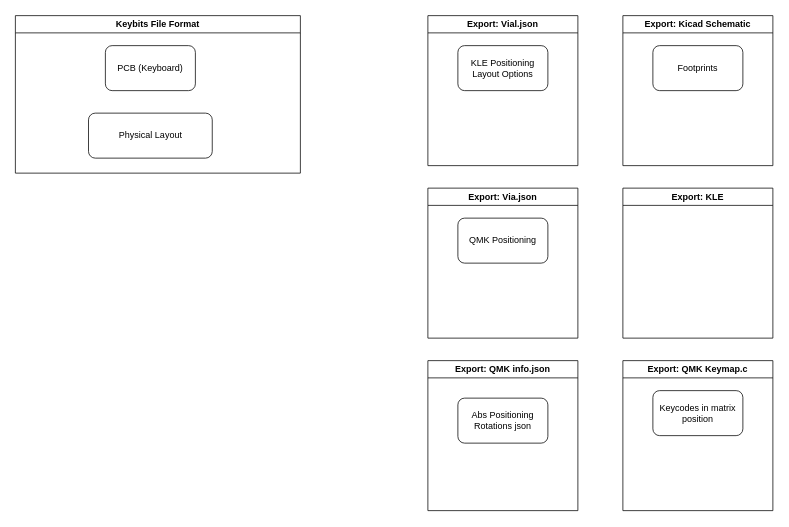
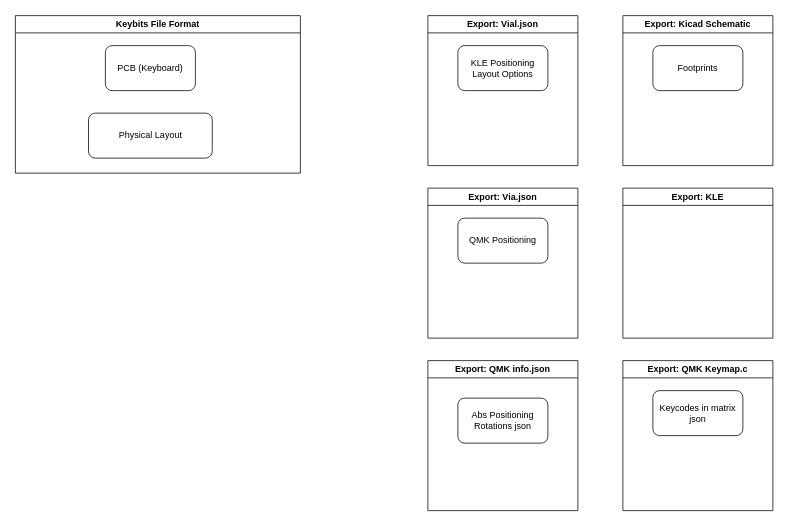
node "Keycodes in matrix position": label "Keycodes in matrix position" -> "Keycodes in matrix json"
